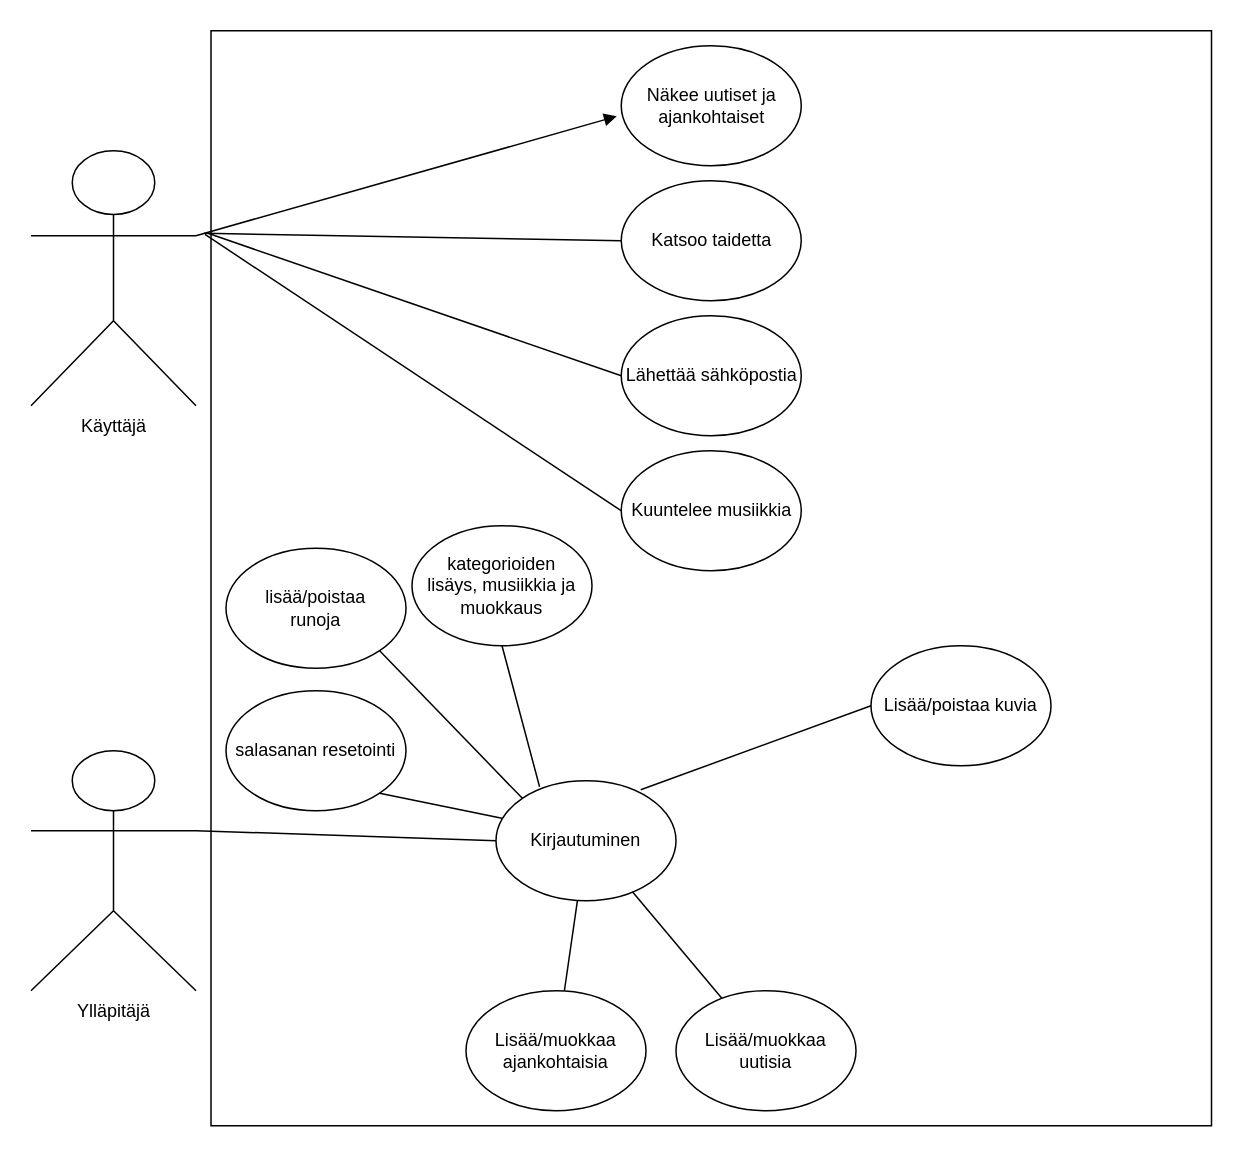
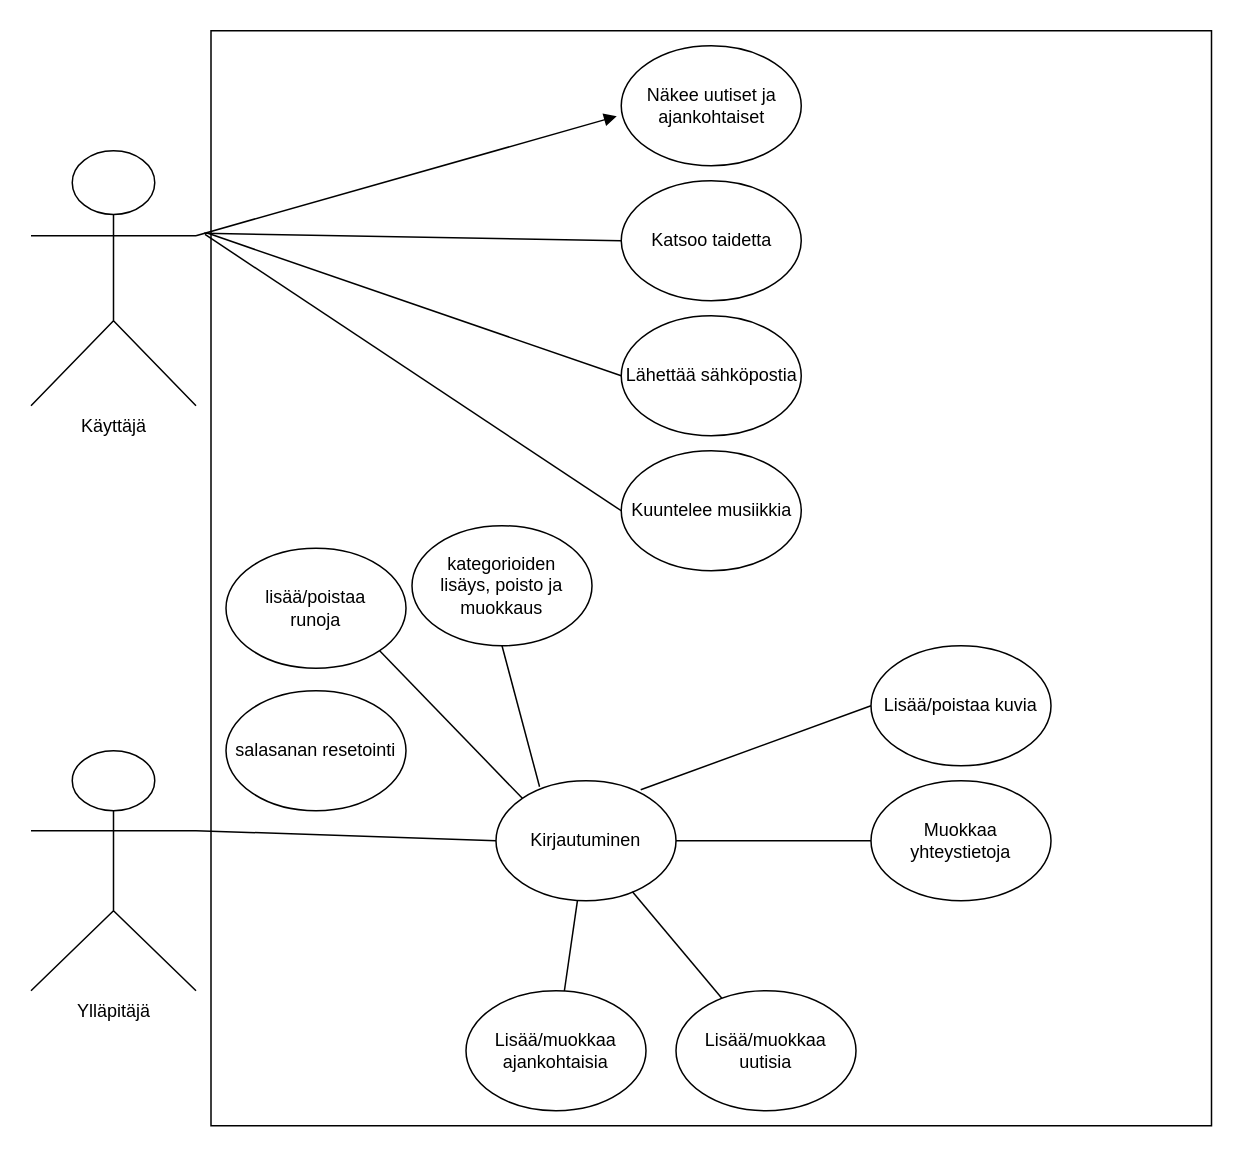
node "kategorioiden lisäys, musiikkia ja muokkaus": label "kategorioiden lisäys, musiikkia ja muokkaus" -> "kategorioiden lisäys, poisto ja muokkaus"
edge "salasanan resetointi" -- "Kirjautuminen": removed
edge "Kirjautuminen" -- "Muokkaa yhteystietoja": added
node "Muokkaa yhteystietoja": added
